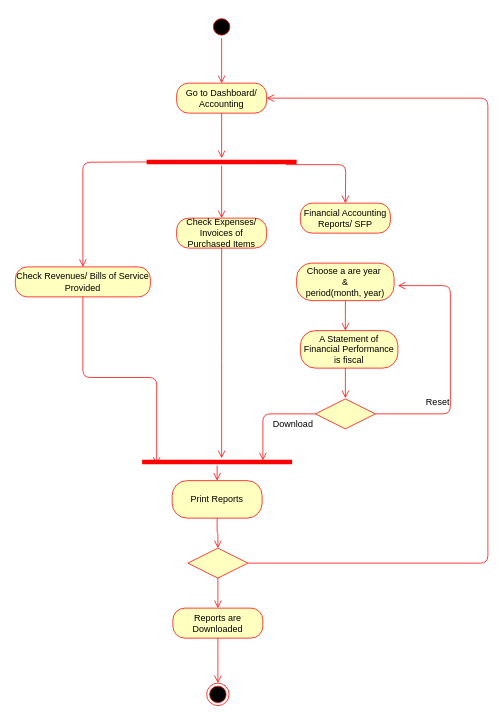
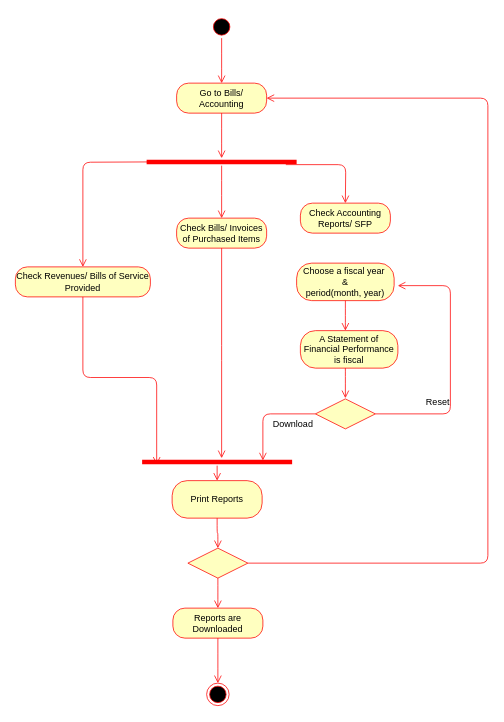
node "Go to Dashboard/ Accounting": label "Go to Dashboard/ Accounting" -> "Go to Bills/ Accounting"
node "Financial Accounting Reports/ SFP": label "Financial Accounting Reports/ SFP" -> "Check Accounting Reports/ SFP"
node "Check Expenses/ Invoices of Purchased Items": label "Check Expenses/ Invoices of Purchased Items" -> "Check Bills/ Invoices of Purchased Items"
node "Choose a are year & period(month, year)": label "Choose a are year & period(month, year)" -> "Choose a fiscal year & period(month, year)"
